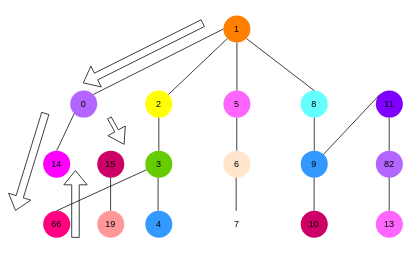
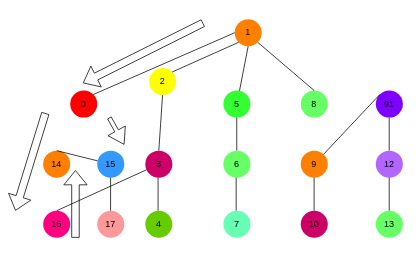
node "1": moved (237, 29) -> (248, 33)
node "0": fillcolor #b266ff -> #ff0000
node "2": moved (159, 104) -> (162, 81)
node "5": fillcolor #ff66ff -> #33ff33
node "8": fillcolor #66ffff -> #66ff66
node "11": label "11" -> "91"
edge "0" -- "14": now "15" -- "14"
edge "8" -- "9": removed
node "14": fillcolor #ff00ff -> #ff8000
node "15": fillcolor #cc0066 -> #3399ff
node "3": fillcolor #66cc00 -> #cc0066
node "6": fillcolor #ffe6cc -> #66ff66
node "9": fillcolor #3399ff -> #ff8000
node "82": label "82" -> "12"
node "66": label "66" -> "16"
node "19": label "19" -> "17"
node "4": fillcolor #3399ff -> #66cc00
node "7": fillcolor #ffffff -> #66ffb3
node "13": fillcolor #ff66ff -> #66ff66
